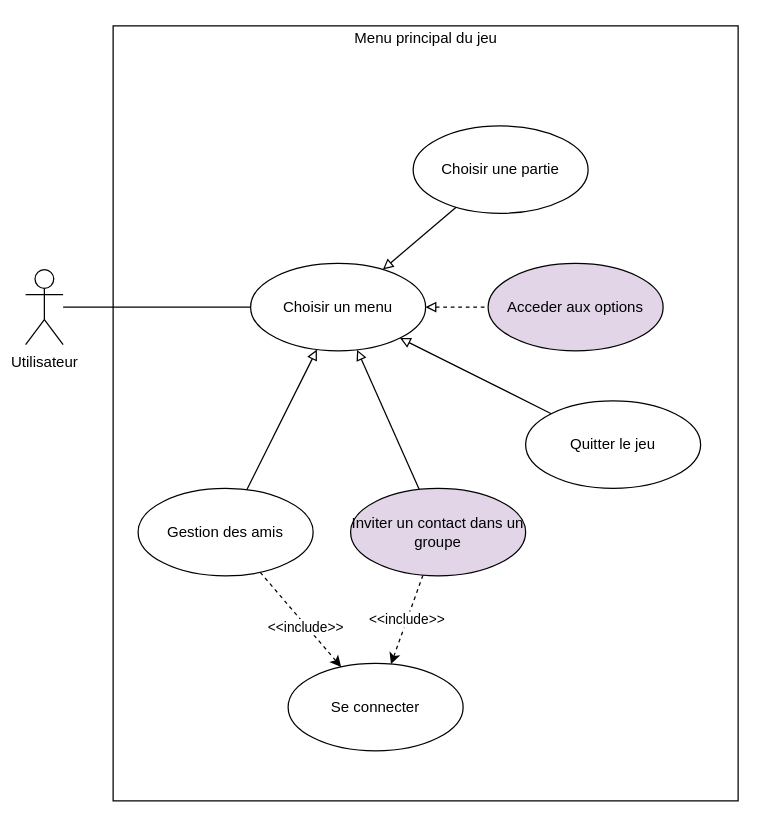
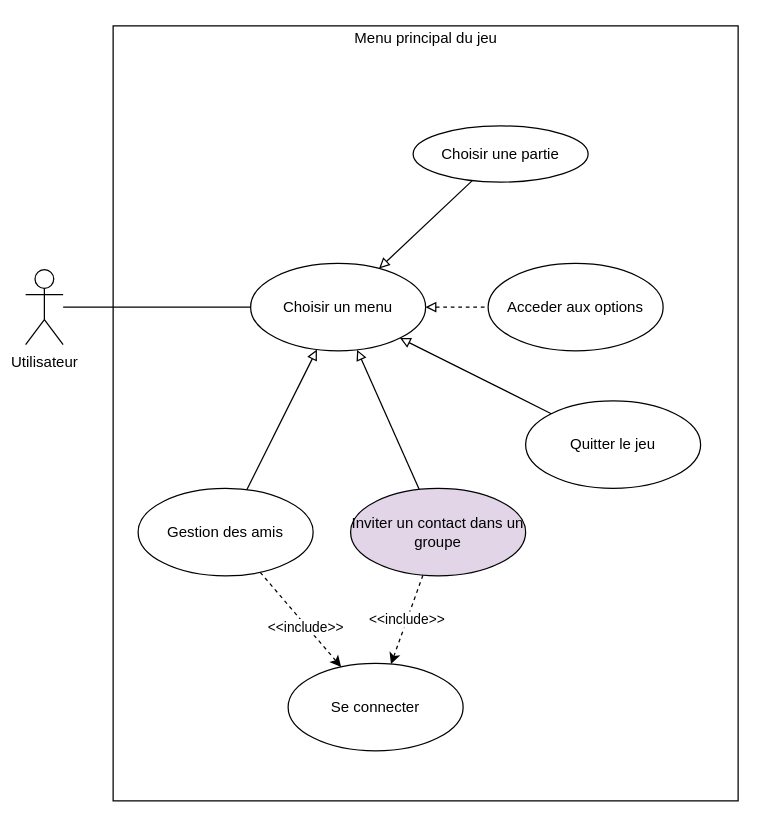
node "Choisir une partie": size 175x88 -> 175x56
node "Acceder aux options": fillcolor #e1d5e7 -> #ffffff
